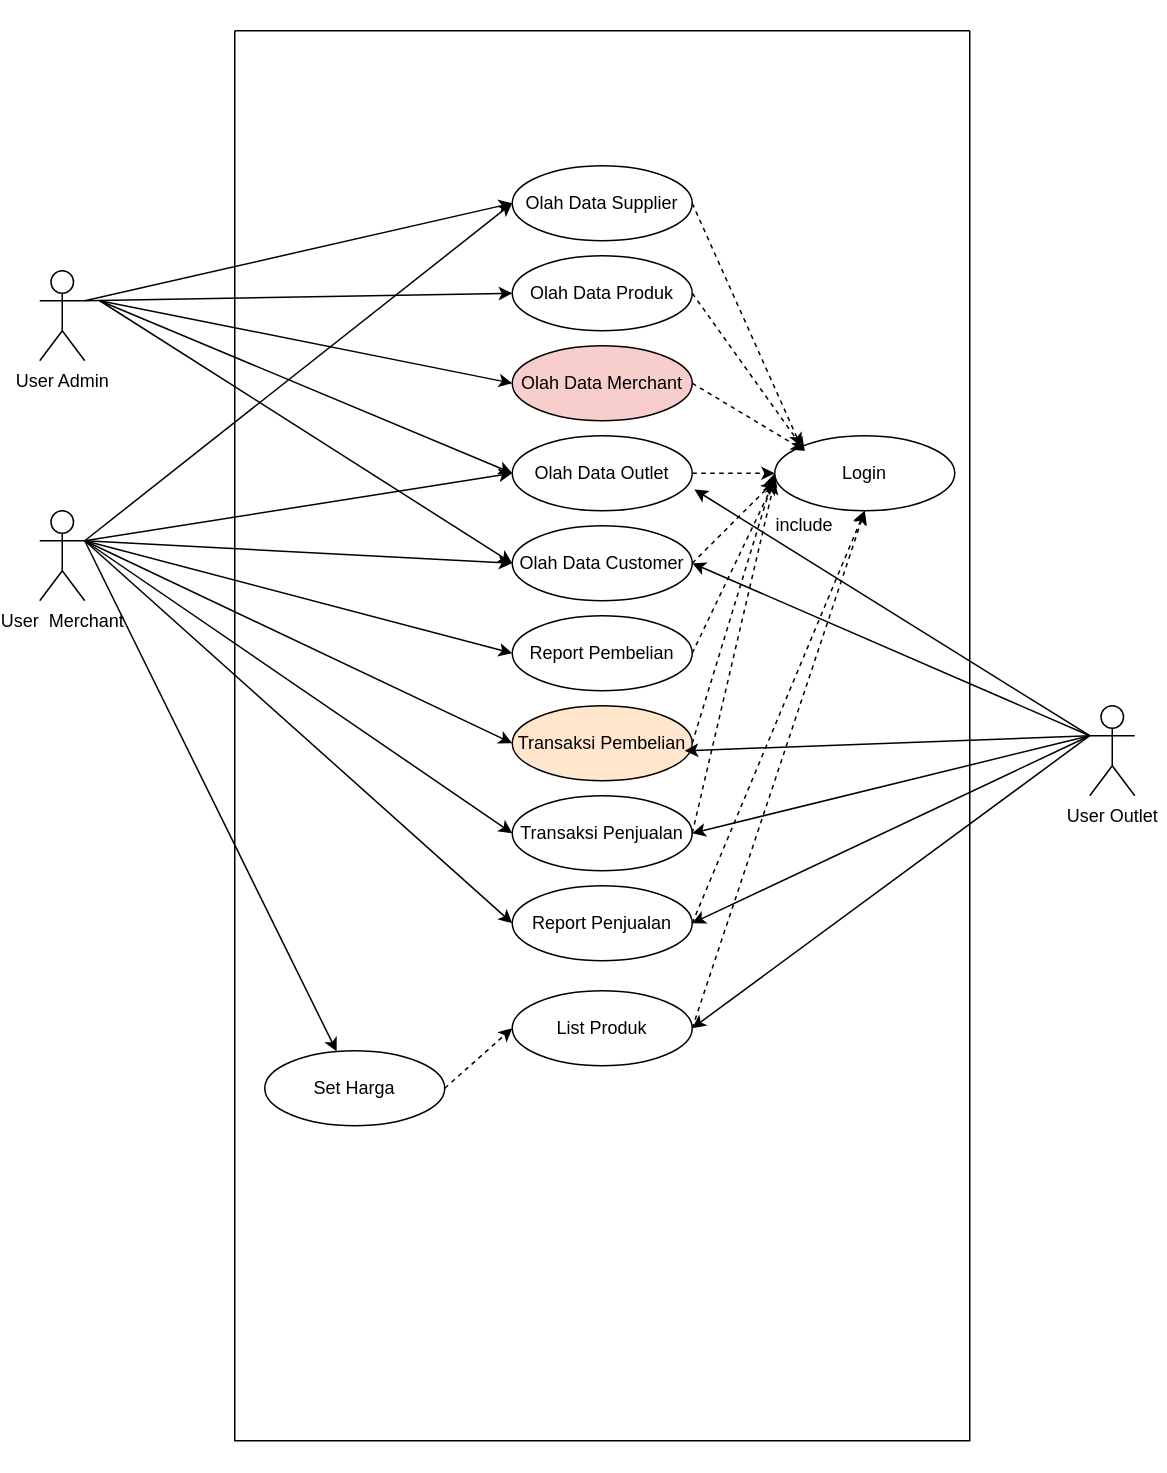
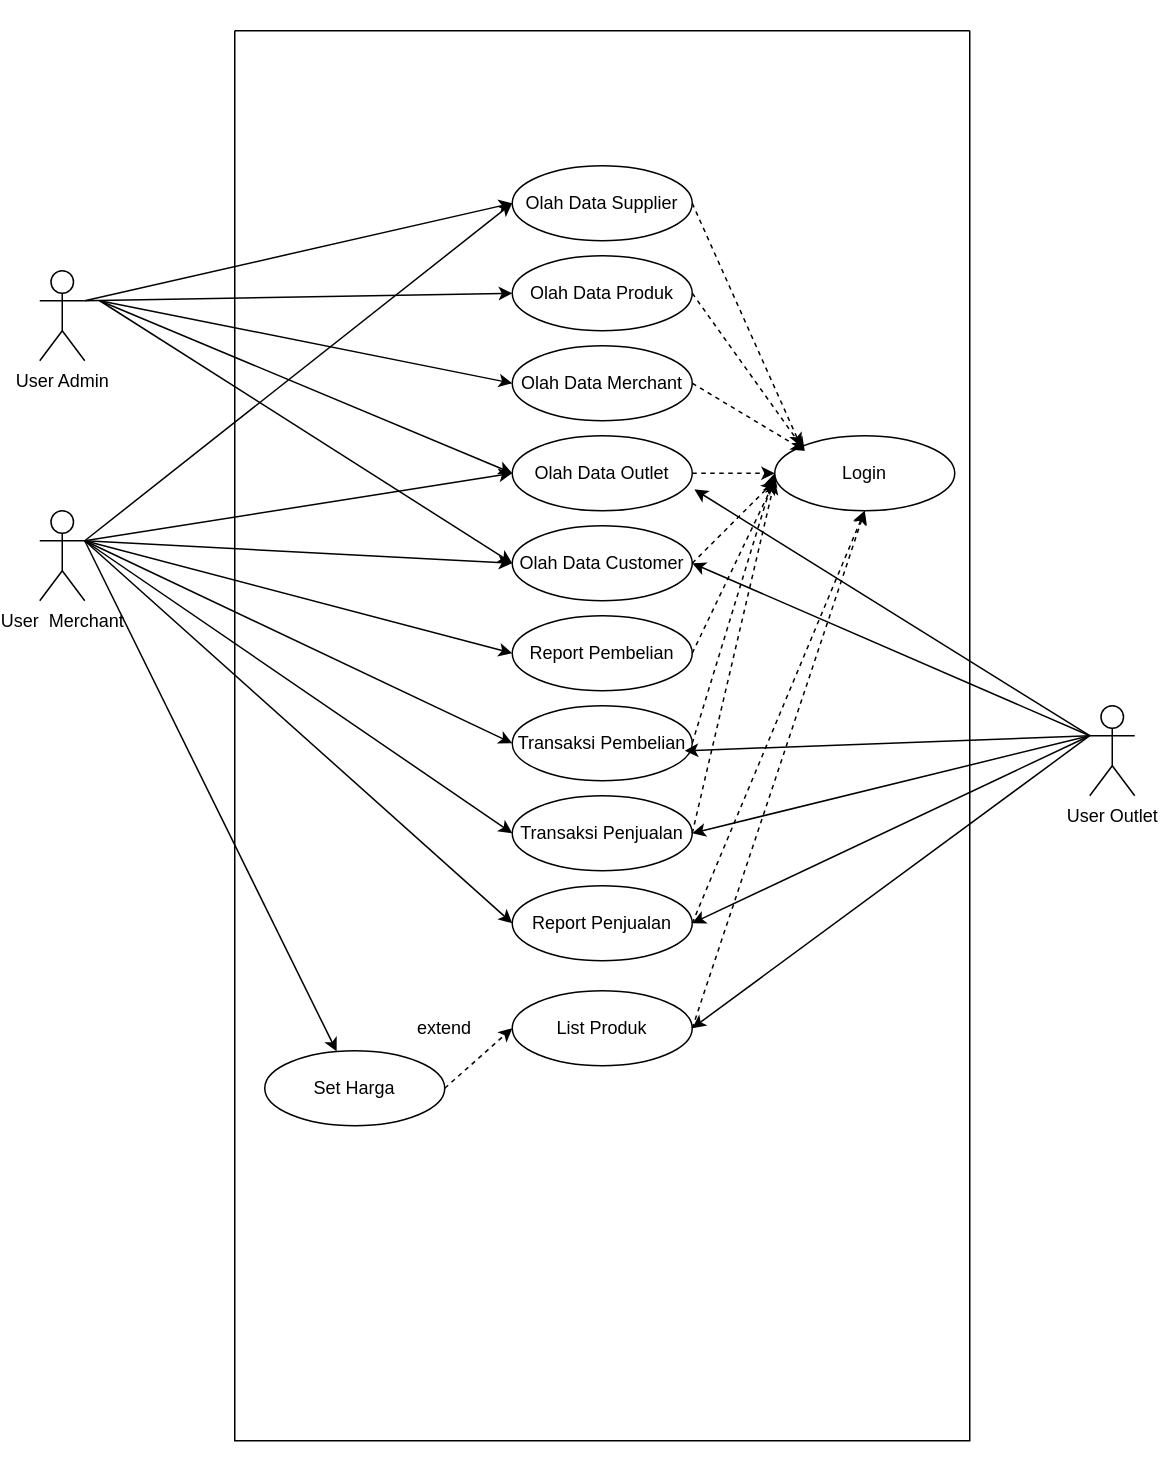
node "Olah Data Merchant": fillcolor #f8cecc -> #ffffff
node "include": removed
node "Transaksi Pembelian": fillcolor #ffe6cc -> #ffffff
node "extend": added
